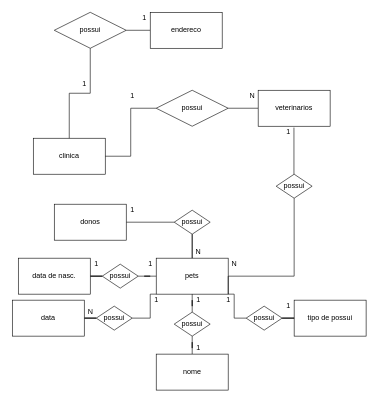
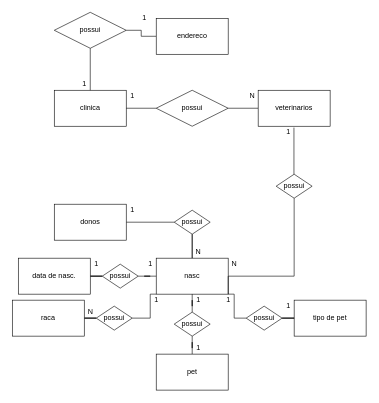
node "endereco": moved (186, 30) -> (192, 36)
node "clinica": moved (69, 156) -> (90, 108)
node "pets": label "pets" -> "nasc"
node "data": label "data" -> "raca"
node "tipo de possui": label "tipo de possui" -> "tipo de pet"
node "nome": label "nome" -> "pet"
